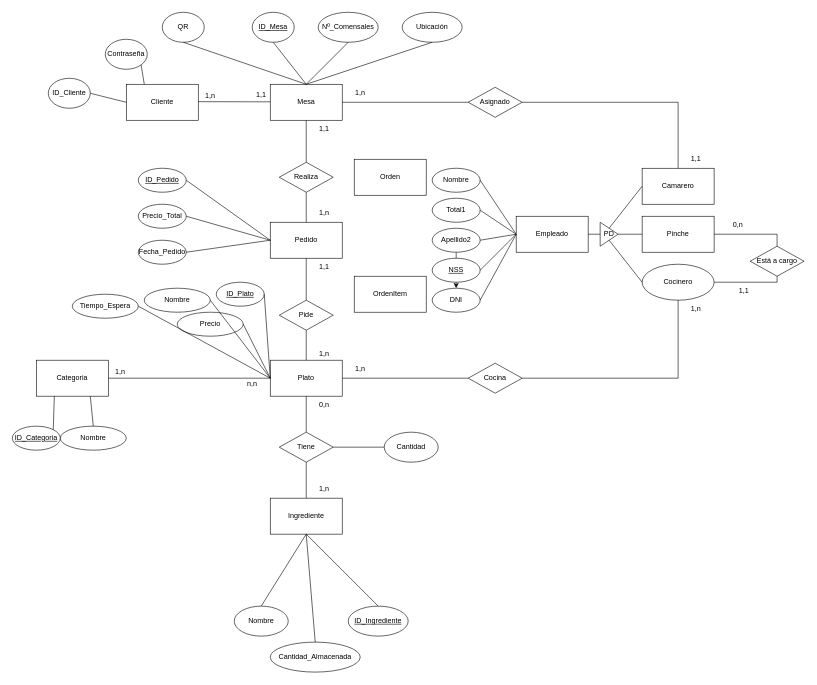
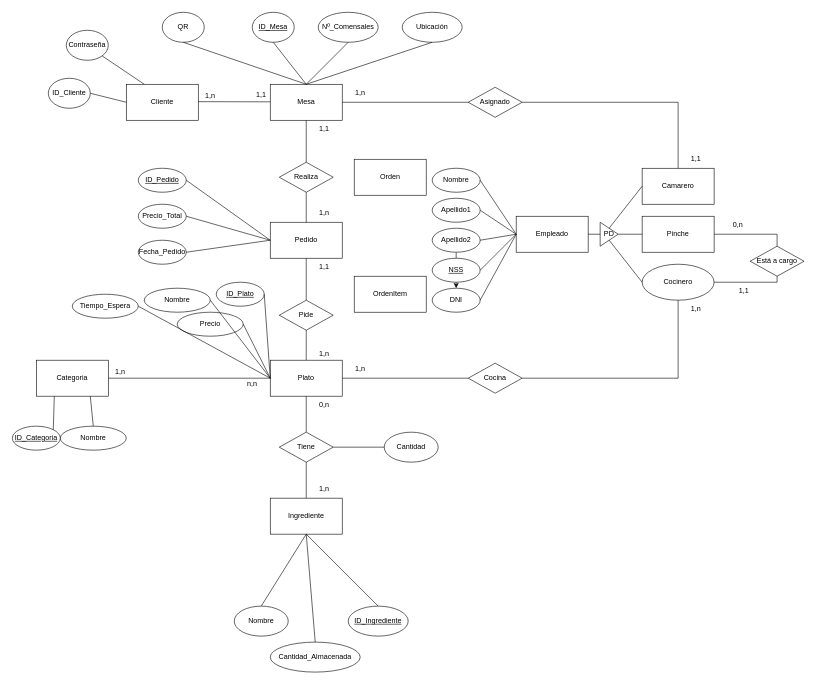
node "Contraseña": moved (126, 54) -> (87, 45)
node "Total1": label "Total1" -> "Apellido1"
